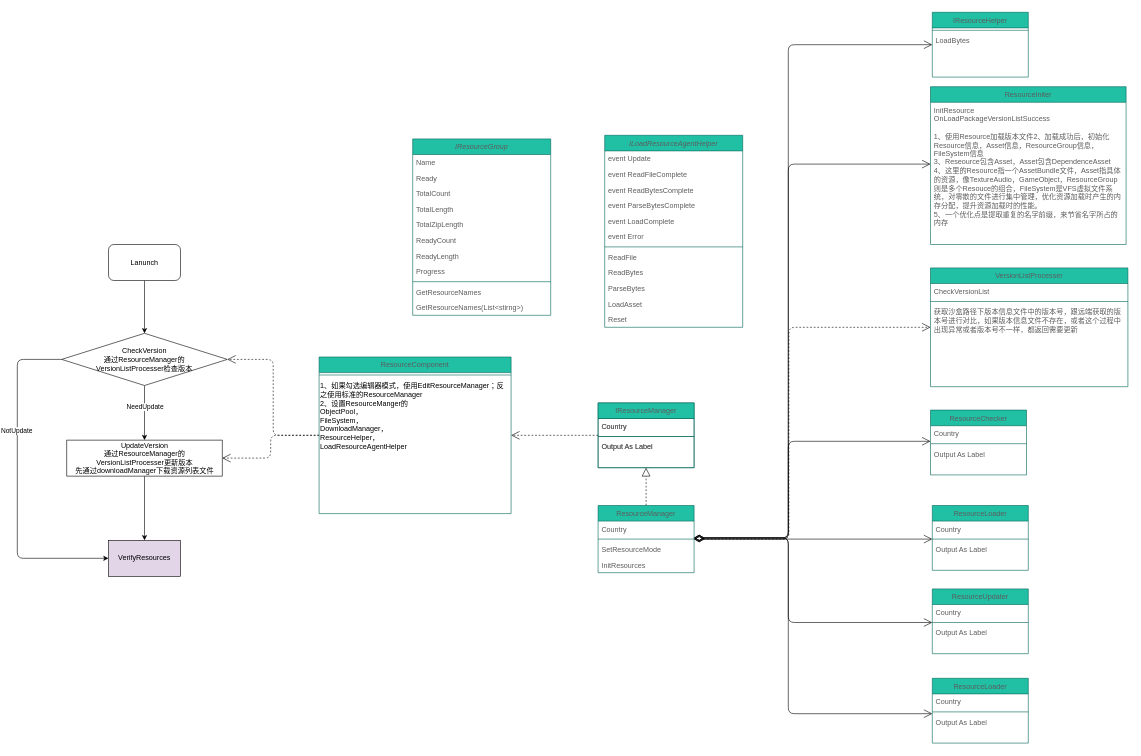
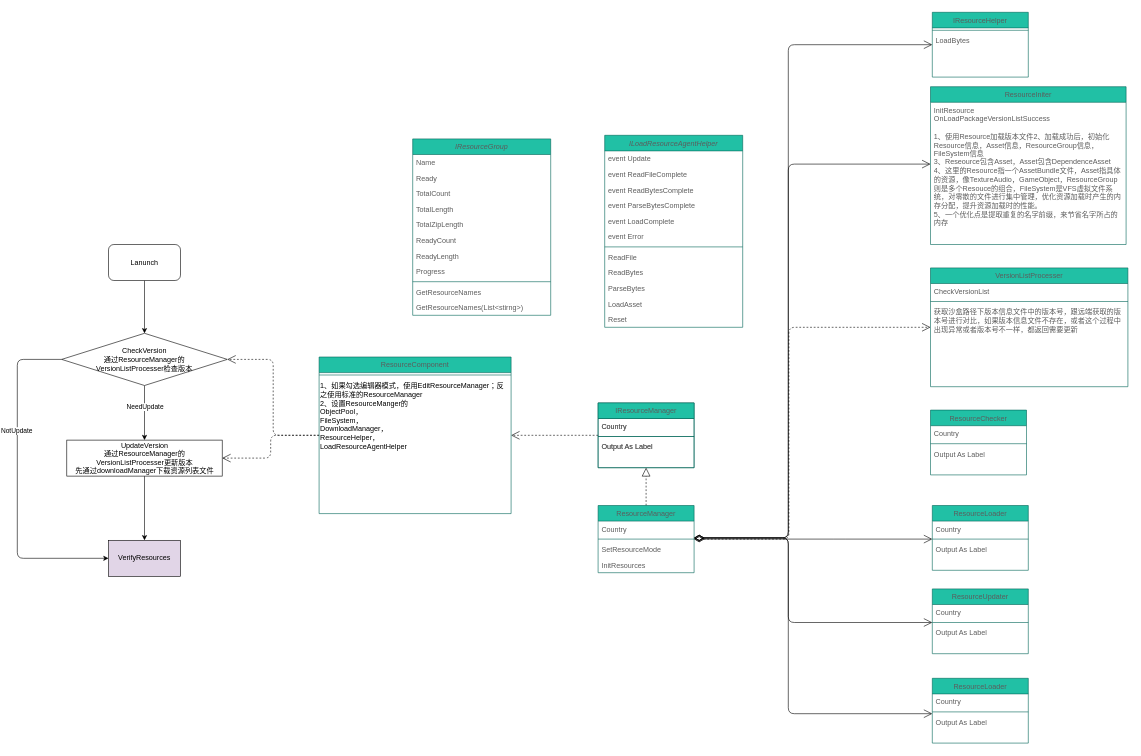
edge "ResourceChecker" -- "ResourceManager": removed
